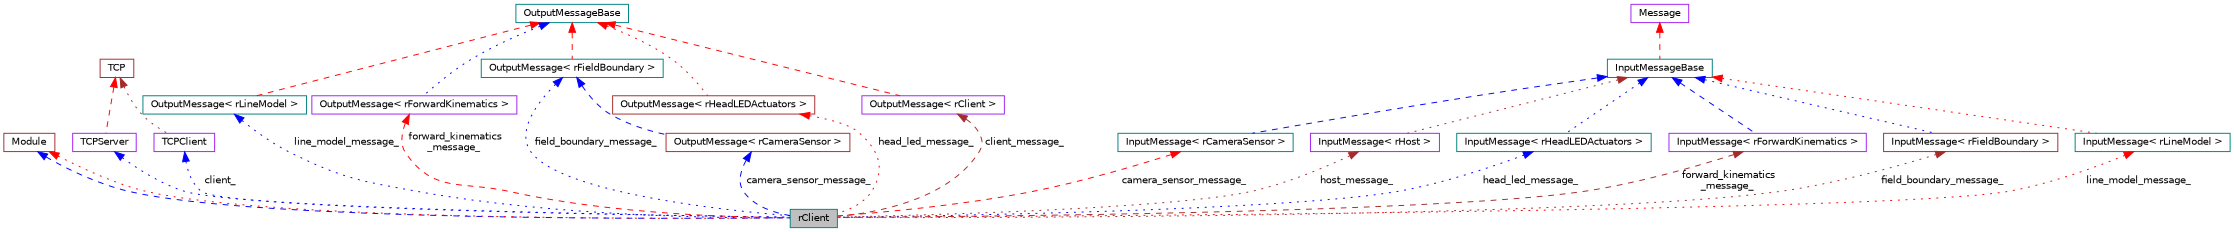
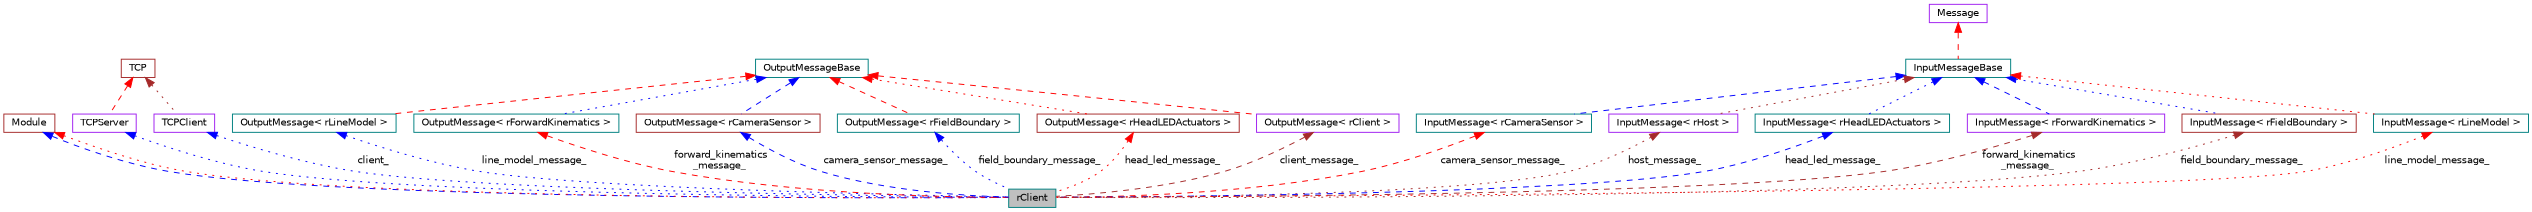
node "OutputMessage< rForwardKinematics >": color purple -> teal
edge "OutputMessage< rCameraSensor >" -> "OutputMessage< rFieldBoundary >": now "OutputMessage< rCameraSensor >" -> "OutputMessageBase"
edge "rClient" -> "InputMessage< rHeadLEDActuators >": style dotted -> dashed
